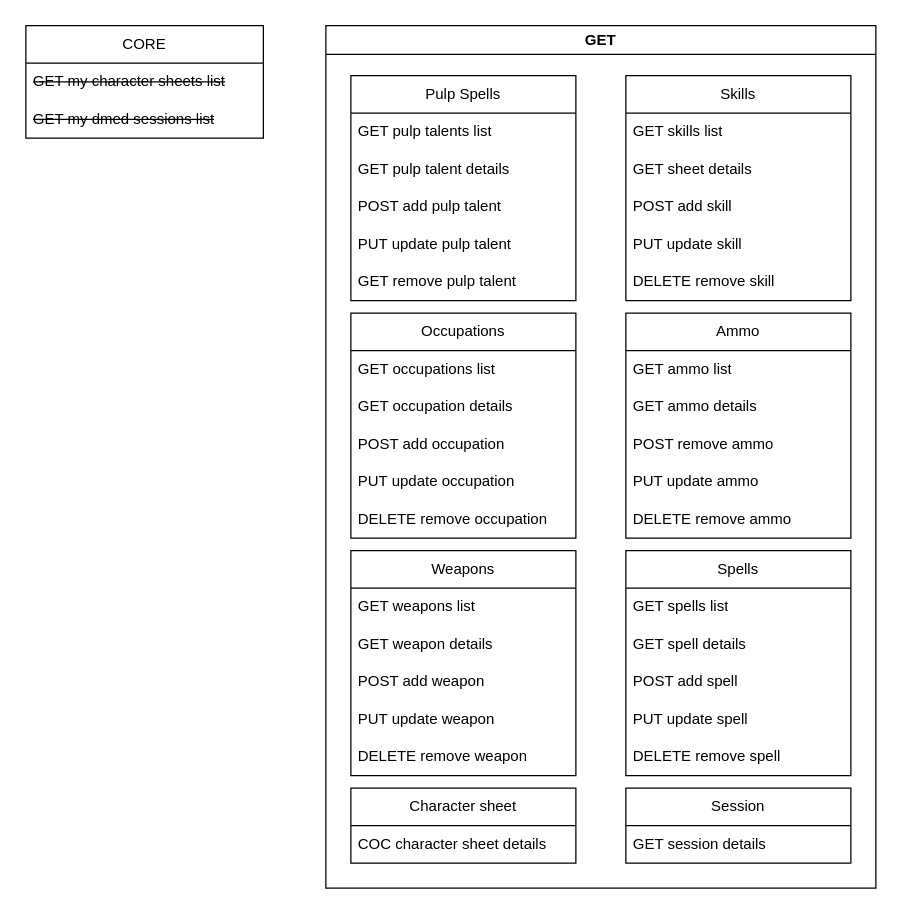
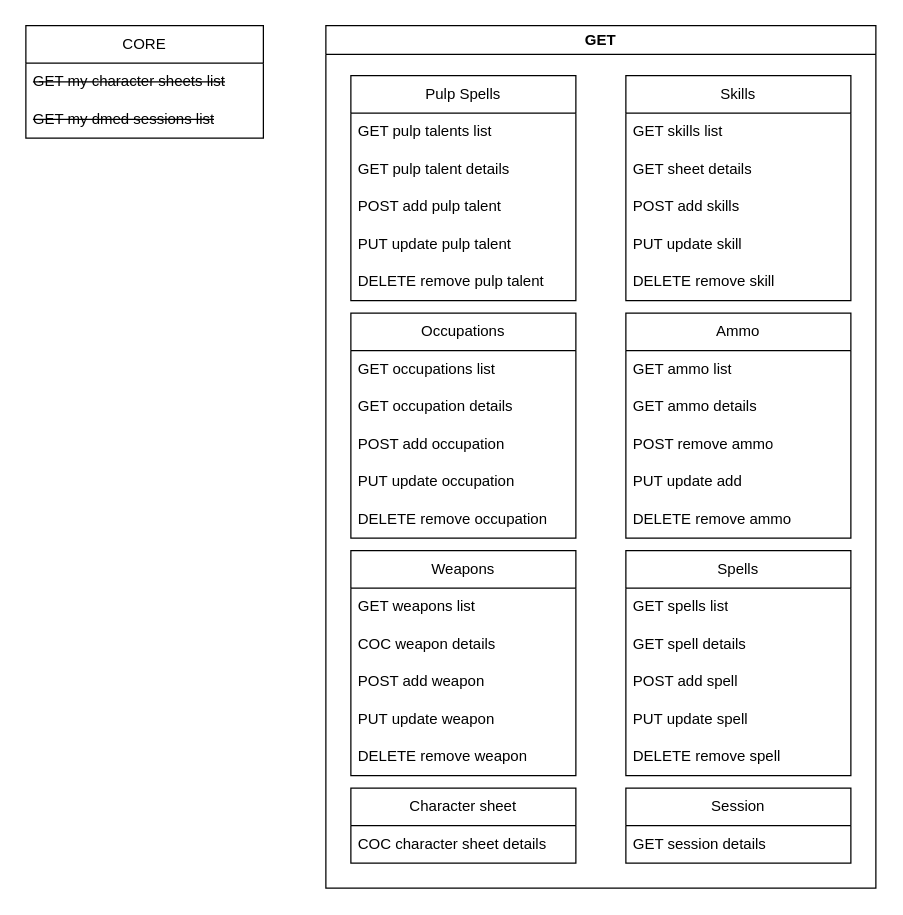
node "POST add skill": label "POST add skill" -> "POST add skills"
node "GET remove pulp talent": label "GET remove pulp talent" -> "DELETE remove pulp talent"
node "PUT update ammo": label "PUT update ammo" -> "PUT update add"
node "GET weapon details": label "GET weapon details" -> "COC weapon details"
